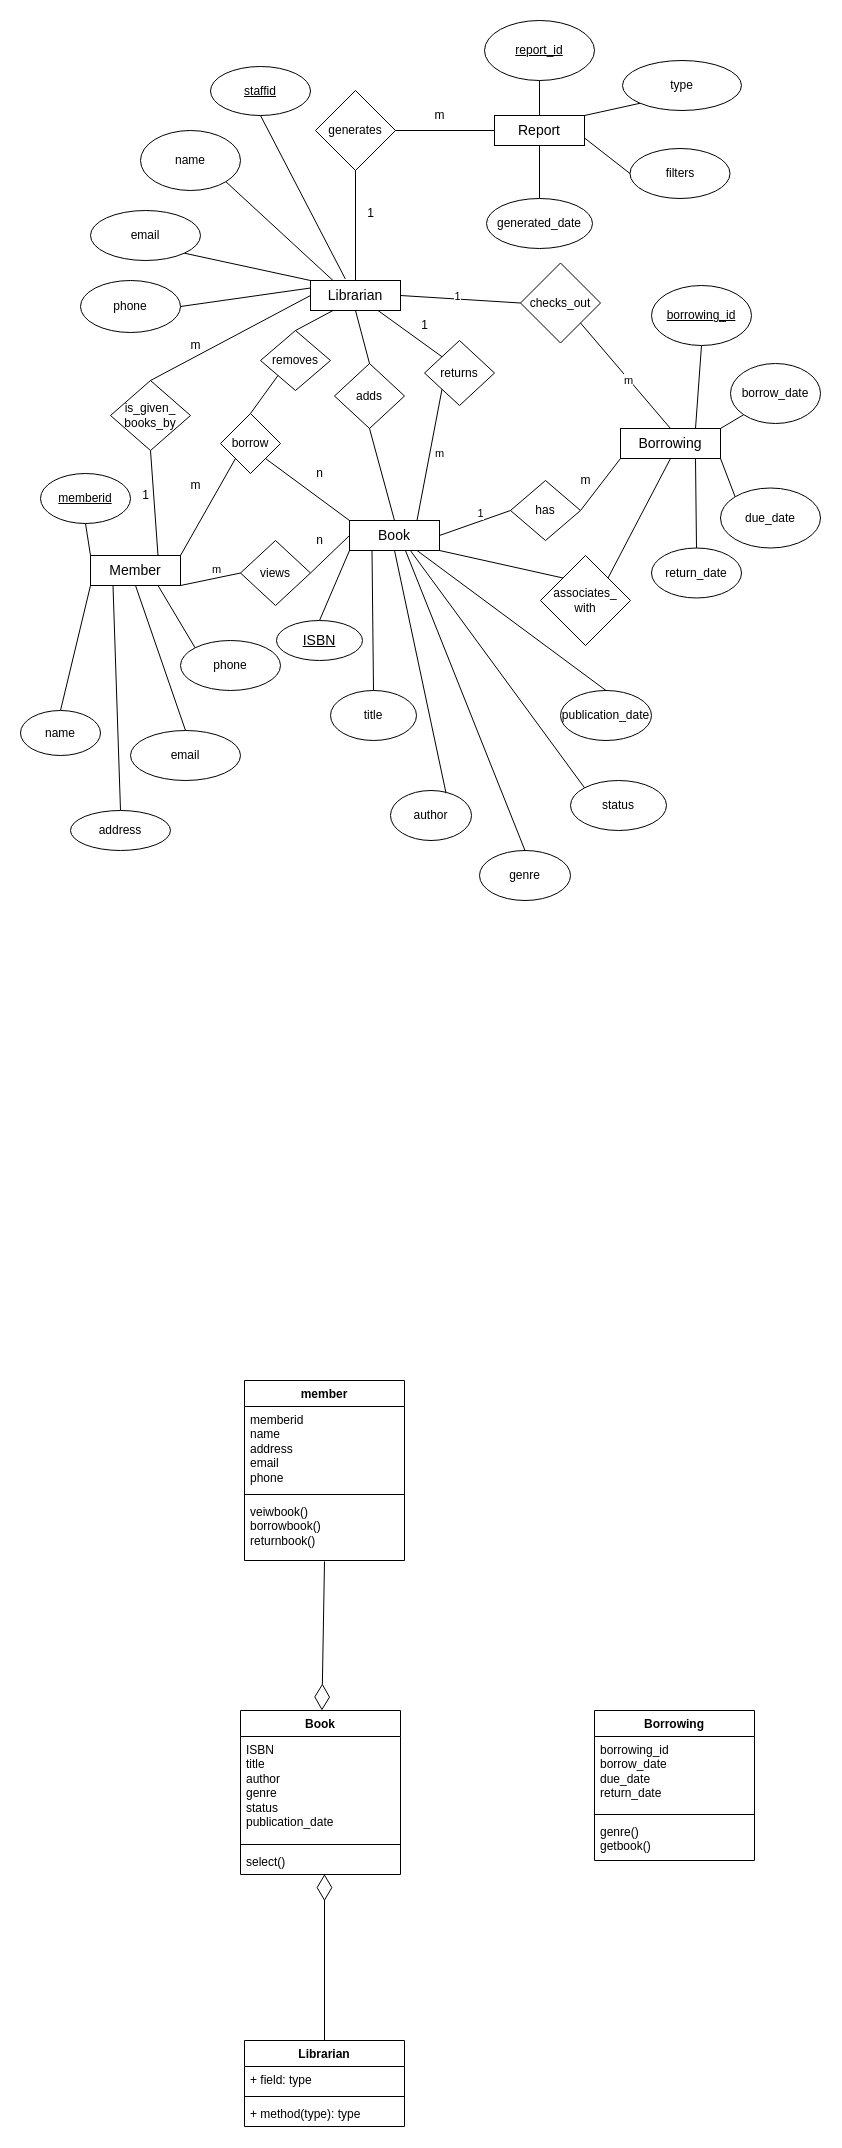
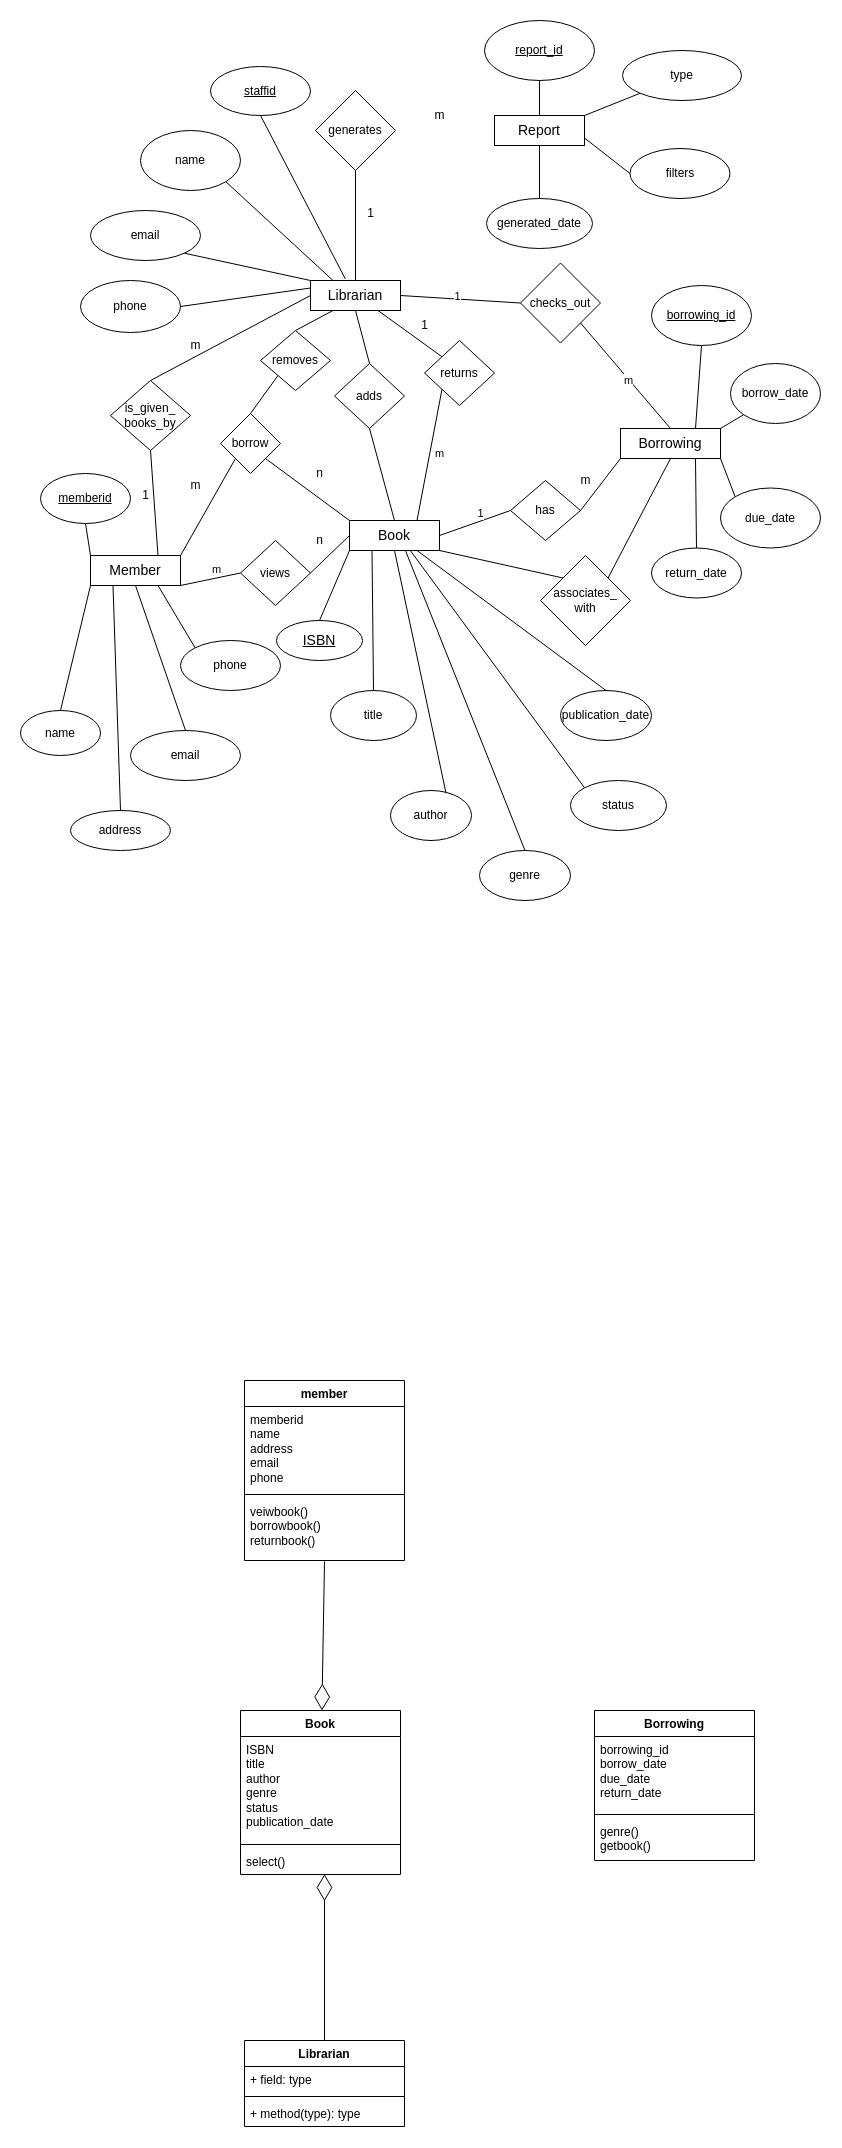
node "type": moved (682, 86) -> (682, 76)
edge "generates" -- "Report": removed
